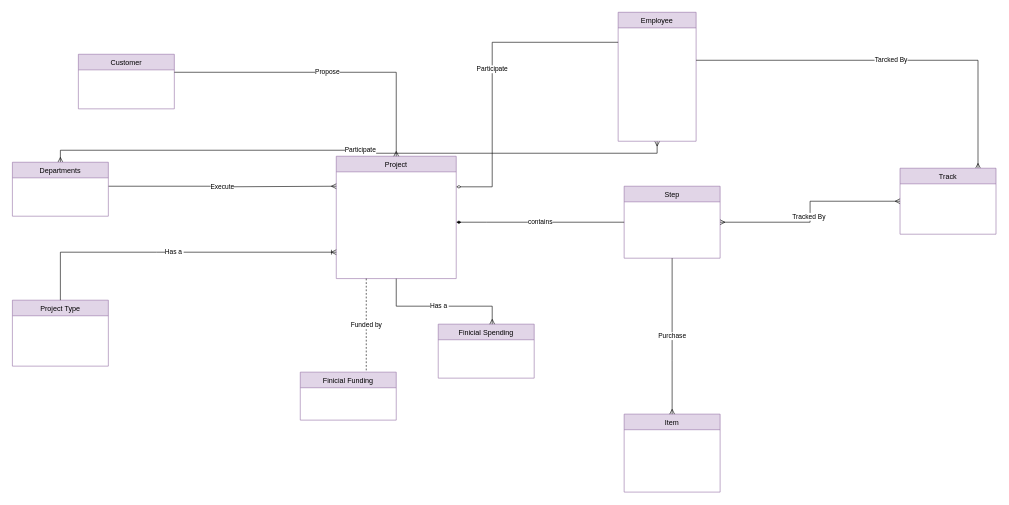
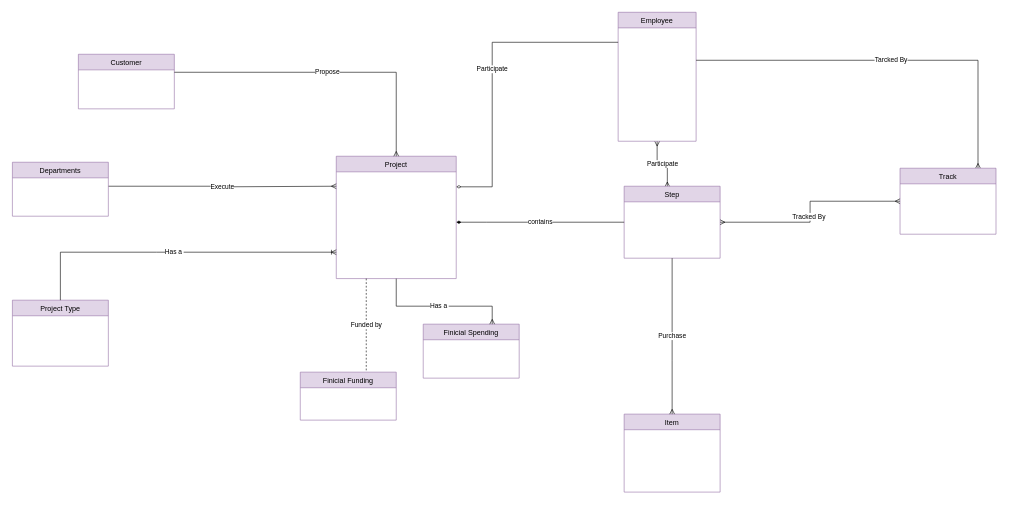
edge "Employee" -- "Departments": now "Employee" -- "Step"
node "Finicial Spending": moved (486, 351) -> (471, 351)
